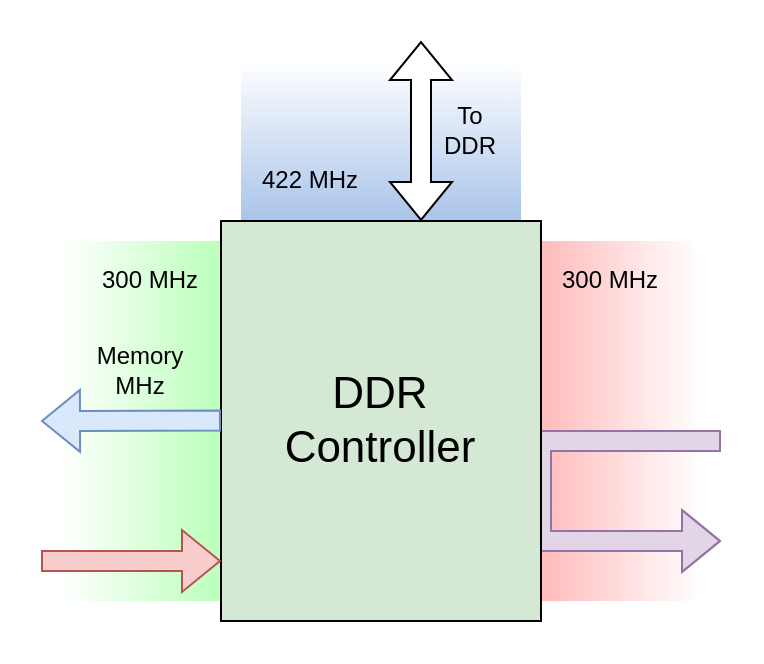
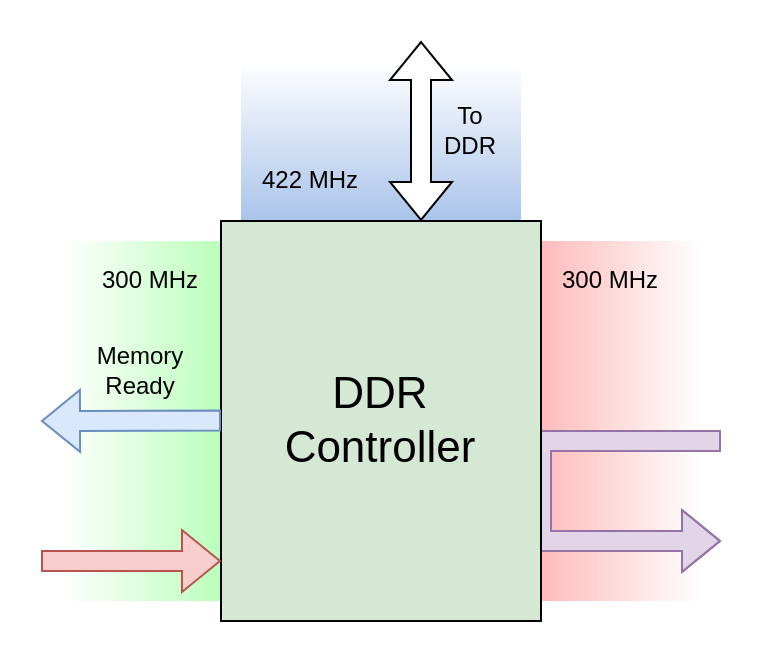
node "Memory MHz": label "Memory MHz" -> "Memory Ready"
